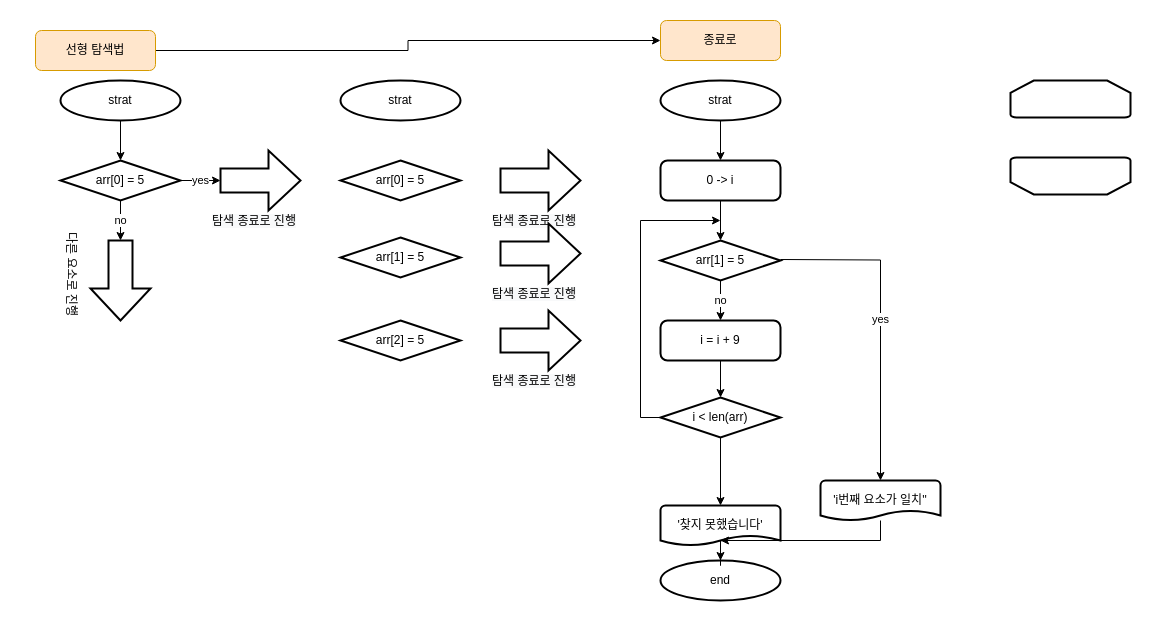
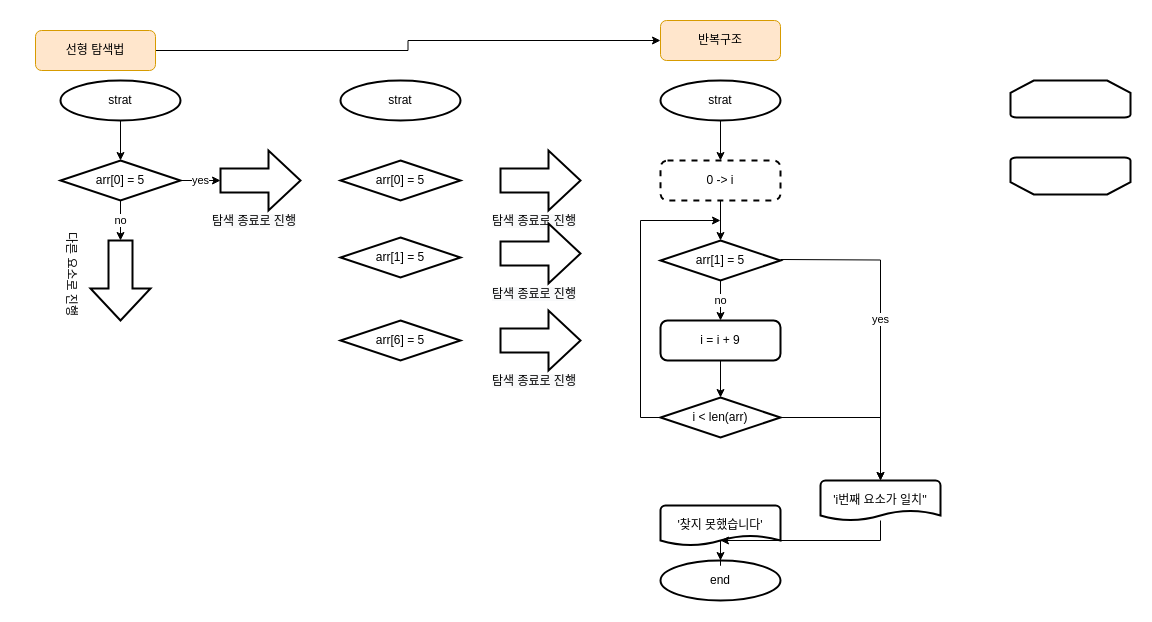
node "종료로": label "종료로" -> "반복구조"
node "0 -> i": style solid -> dashed
node "arr[2] = 5": label "arr[2] = 5" -> "arr[6] = 5"
edge "i < len(arr)" -> "'찾지 못했습니다'": now "i < len(arr)" -> "'i번째 요소가 일치''"
